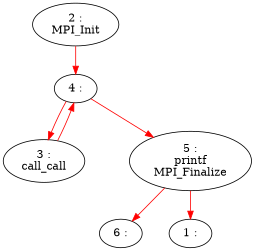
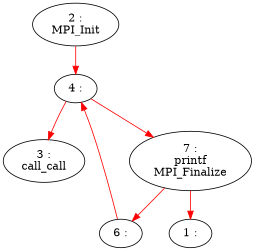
edge "3 : call_call" -> "4 :": now "6 :" -> "4 :"
node "5 : printf MPI_Finalize": label "5 : printf MPI_Finalize" -> "7 : printf MPI_Finalize"
